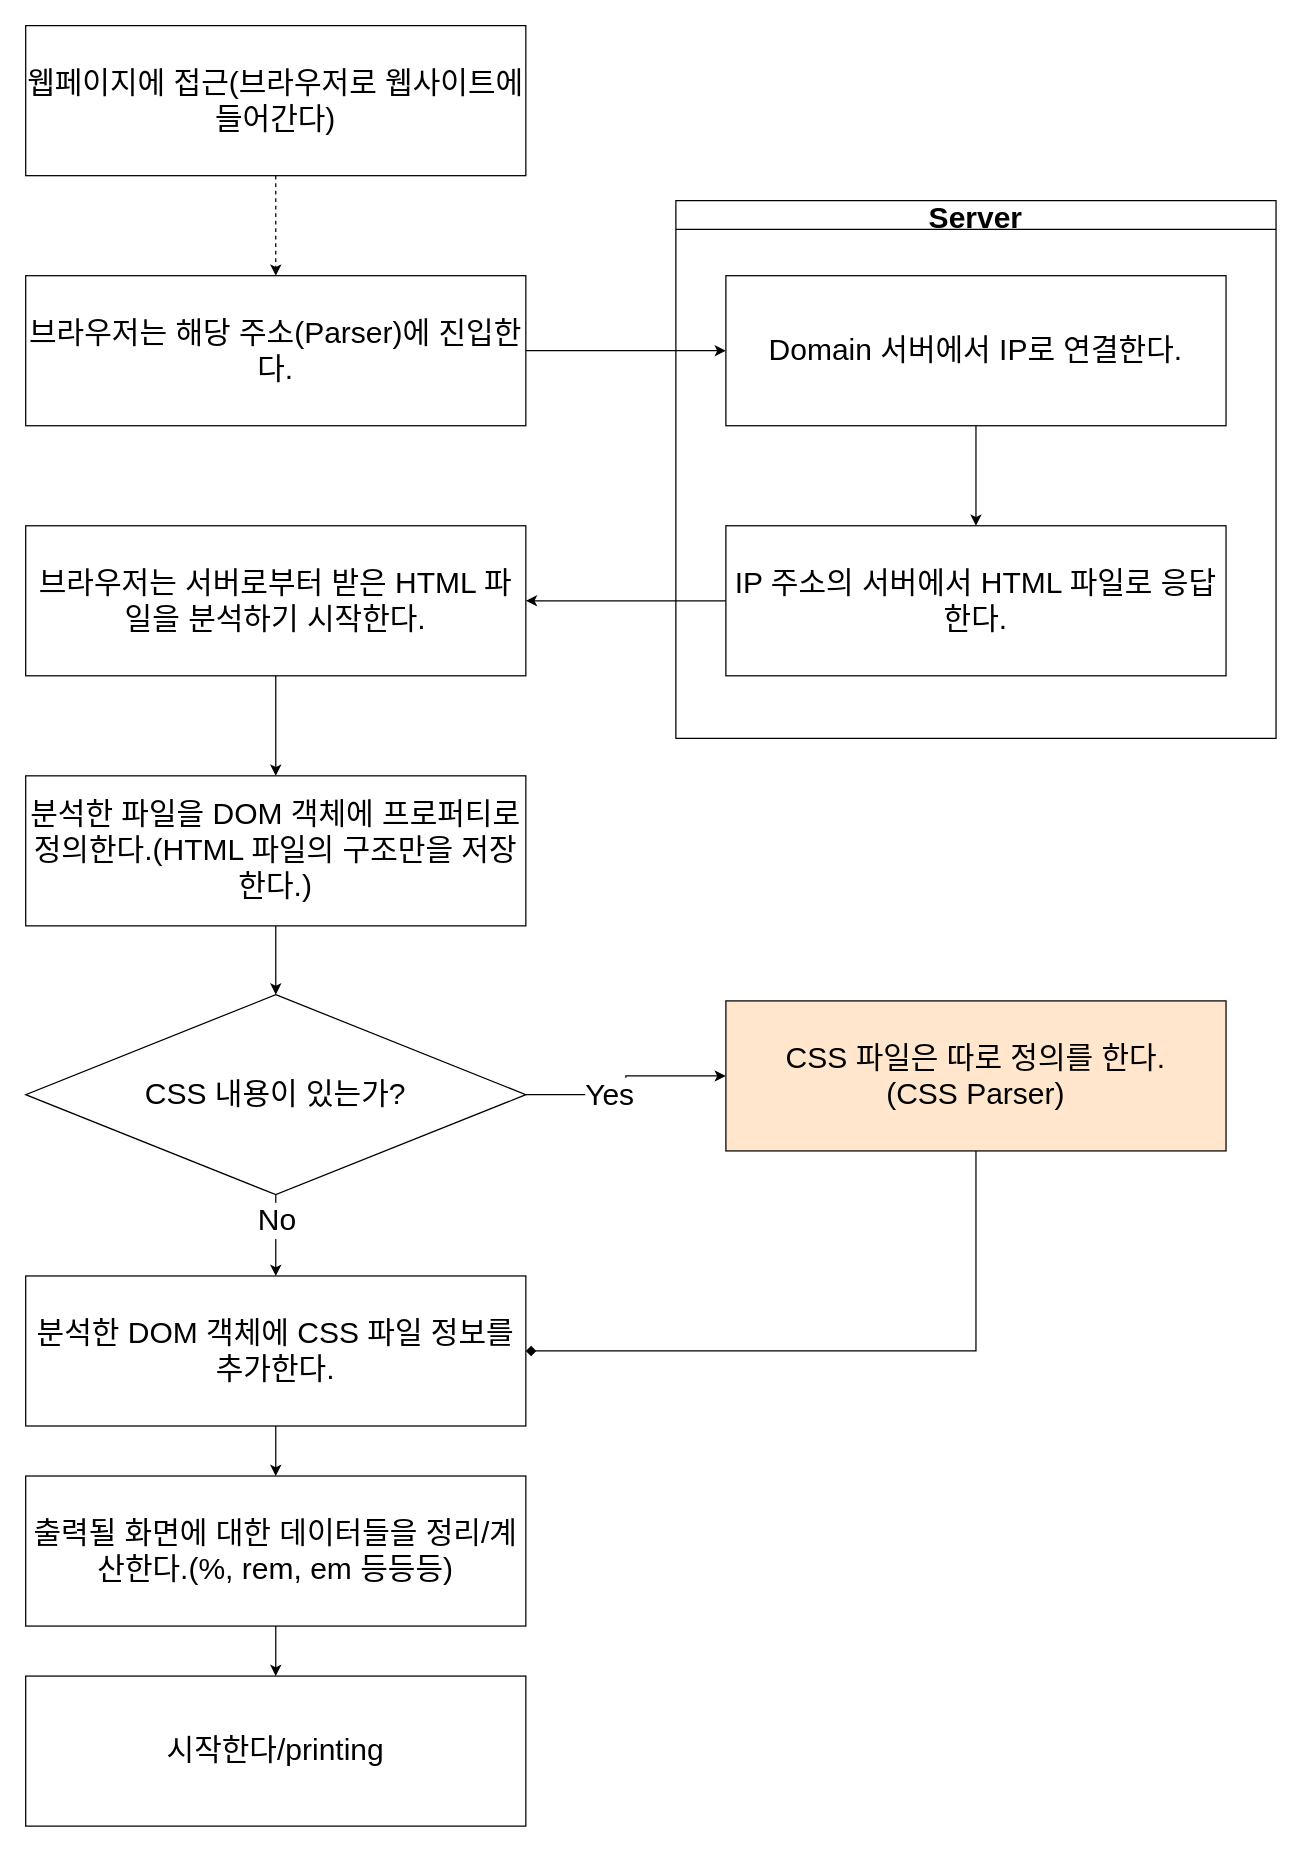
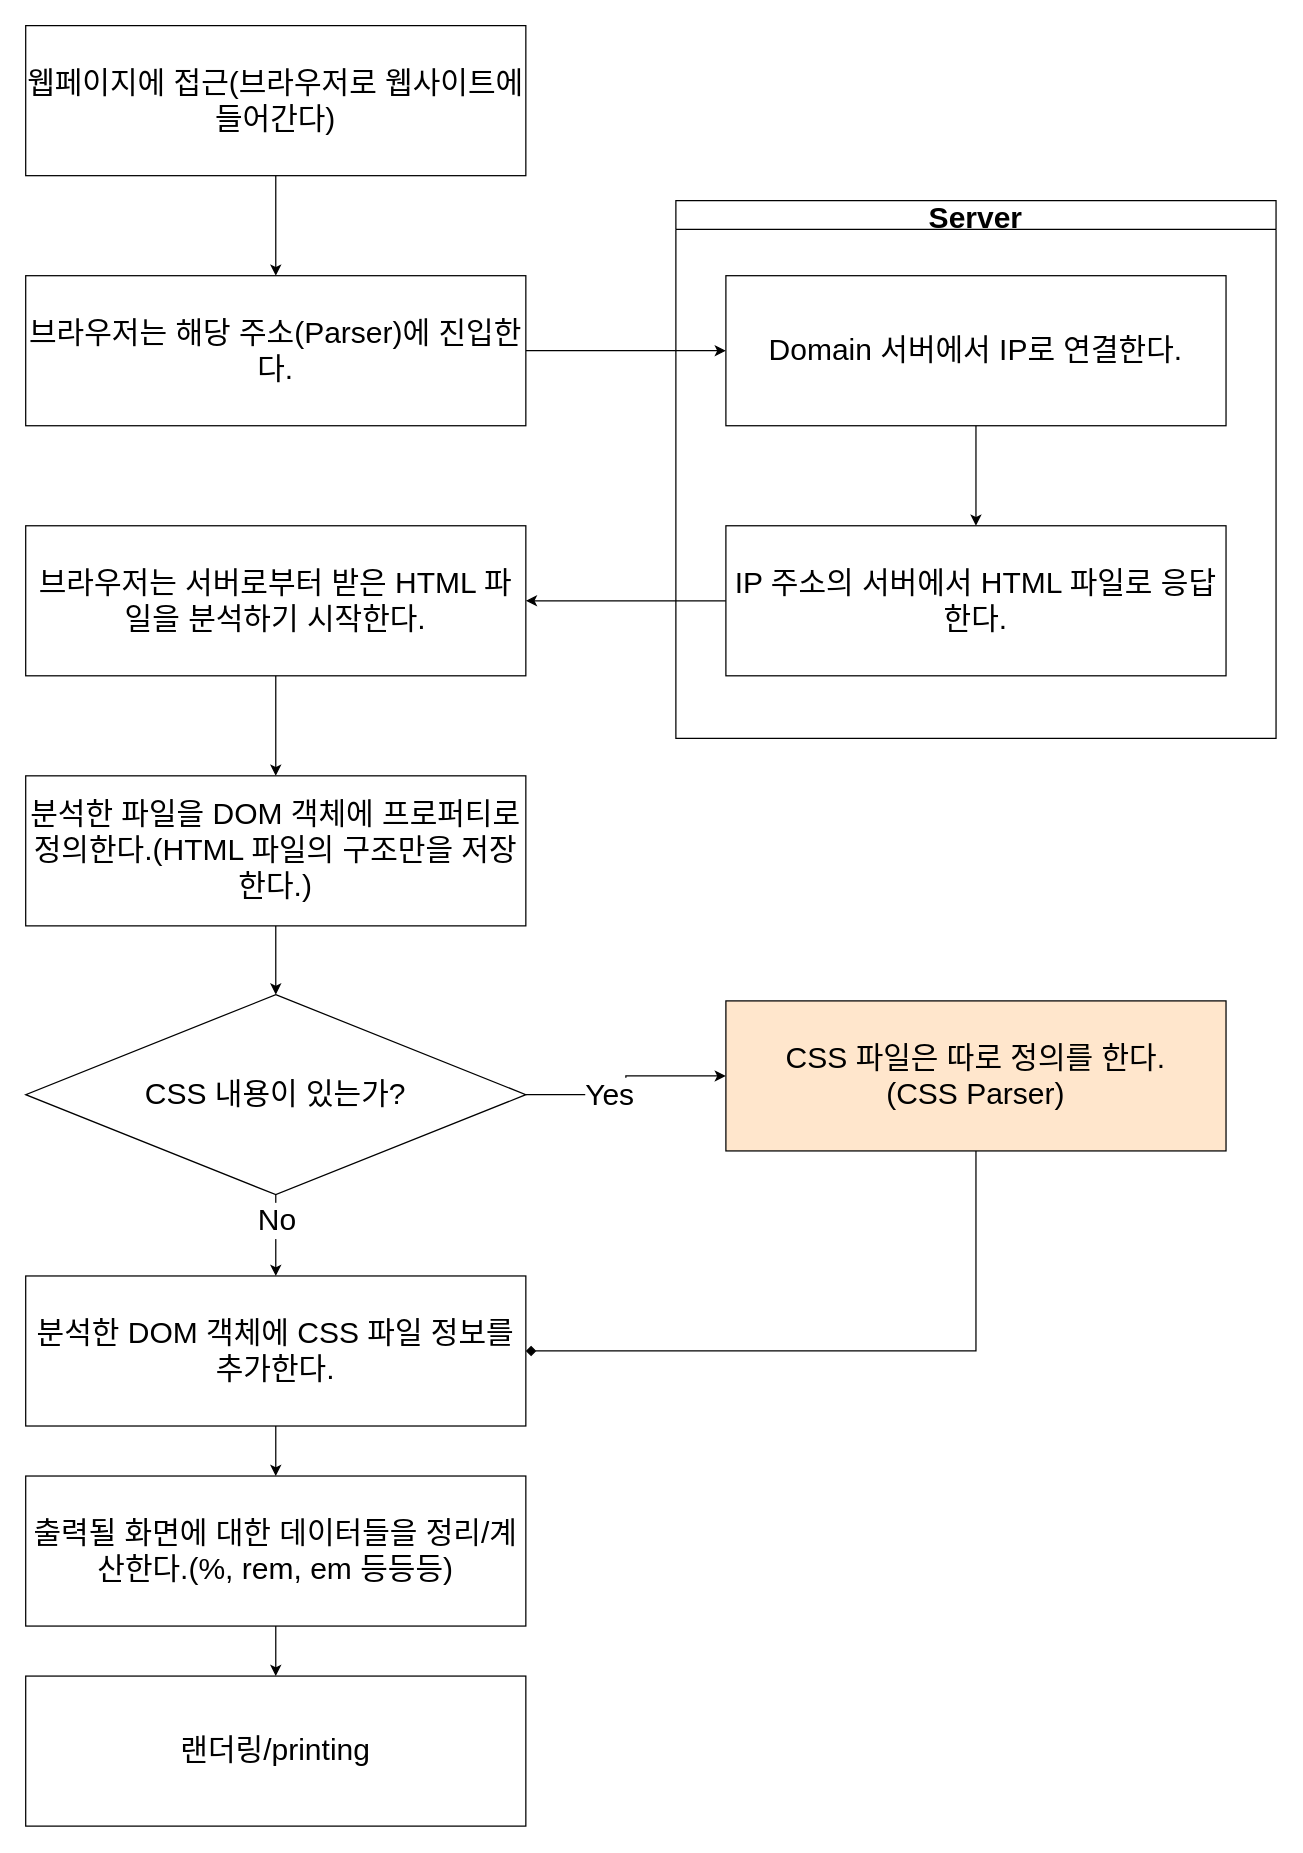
edge "웹페이지에 접근(브라우저로 웹사이트에 들어간다)" -> "브라우저는 해당 주소(Parser)에 진입한다.": style dashed -> solid
node "시작한다/printing": label "시작한다/printing" -> "랜더링/printing"
